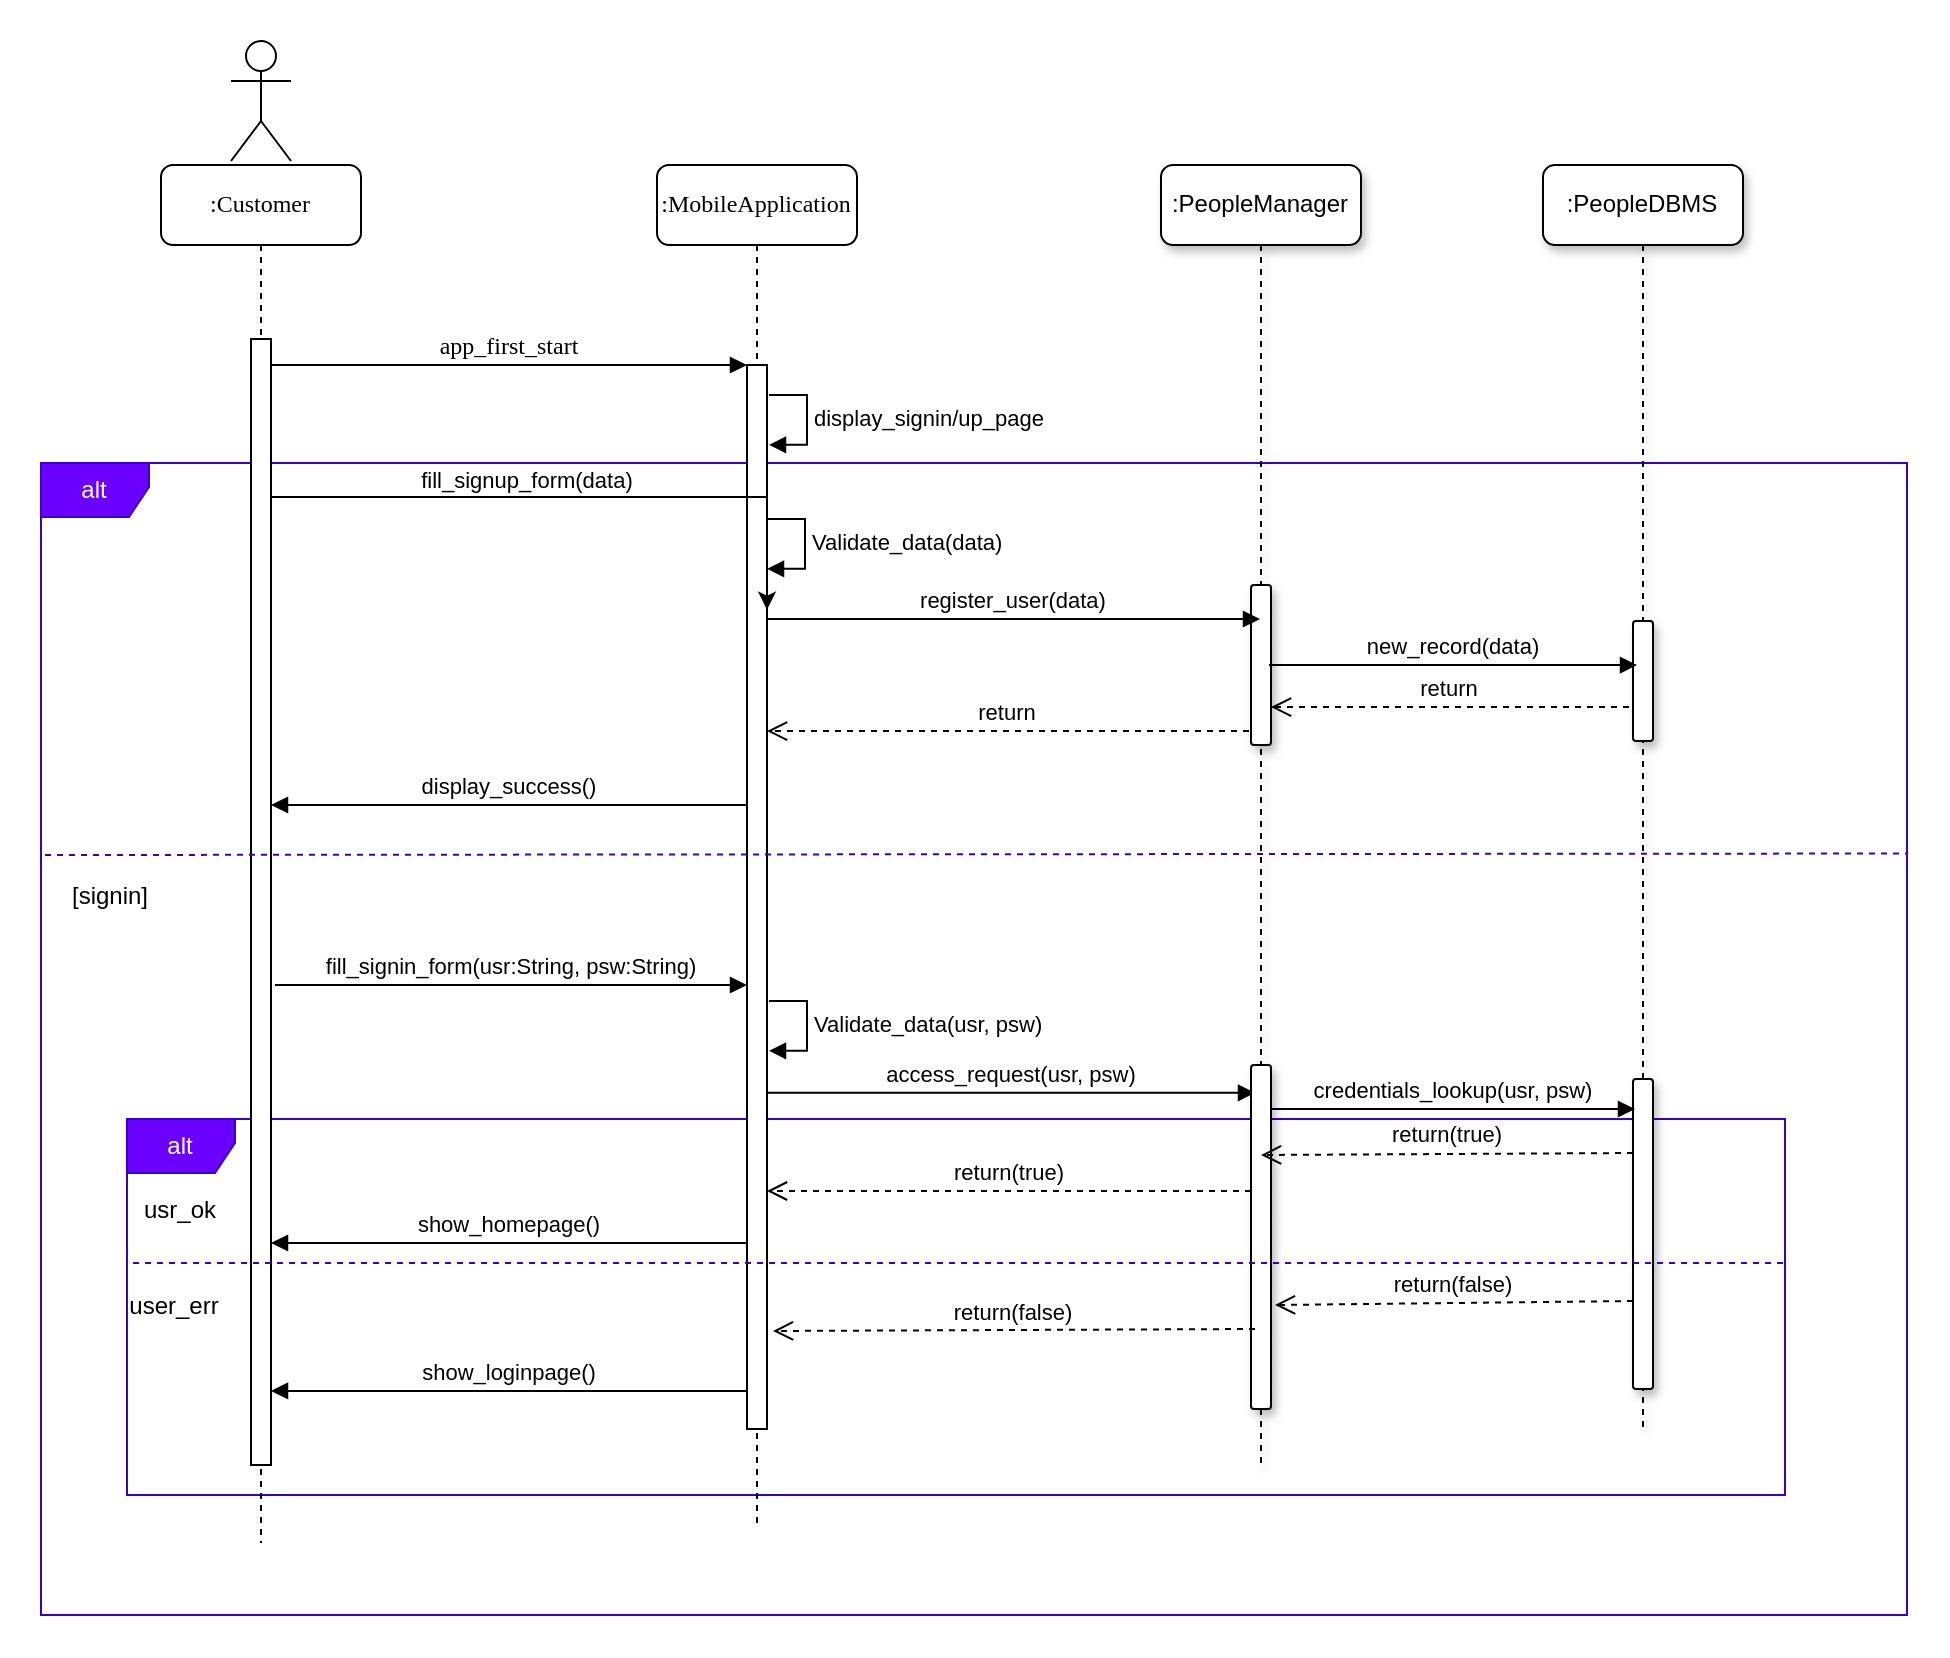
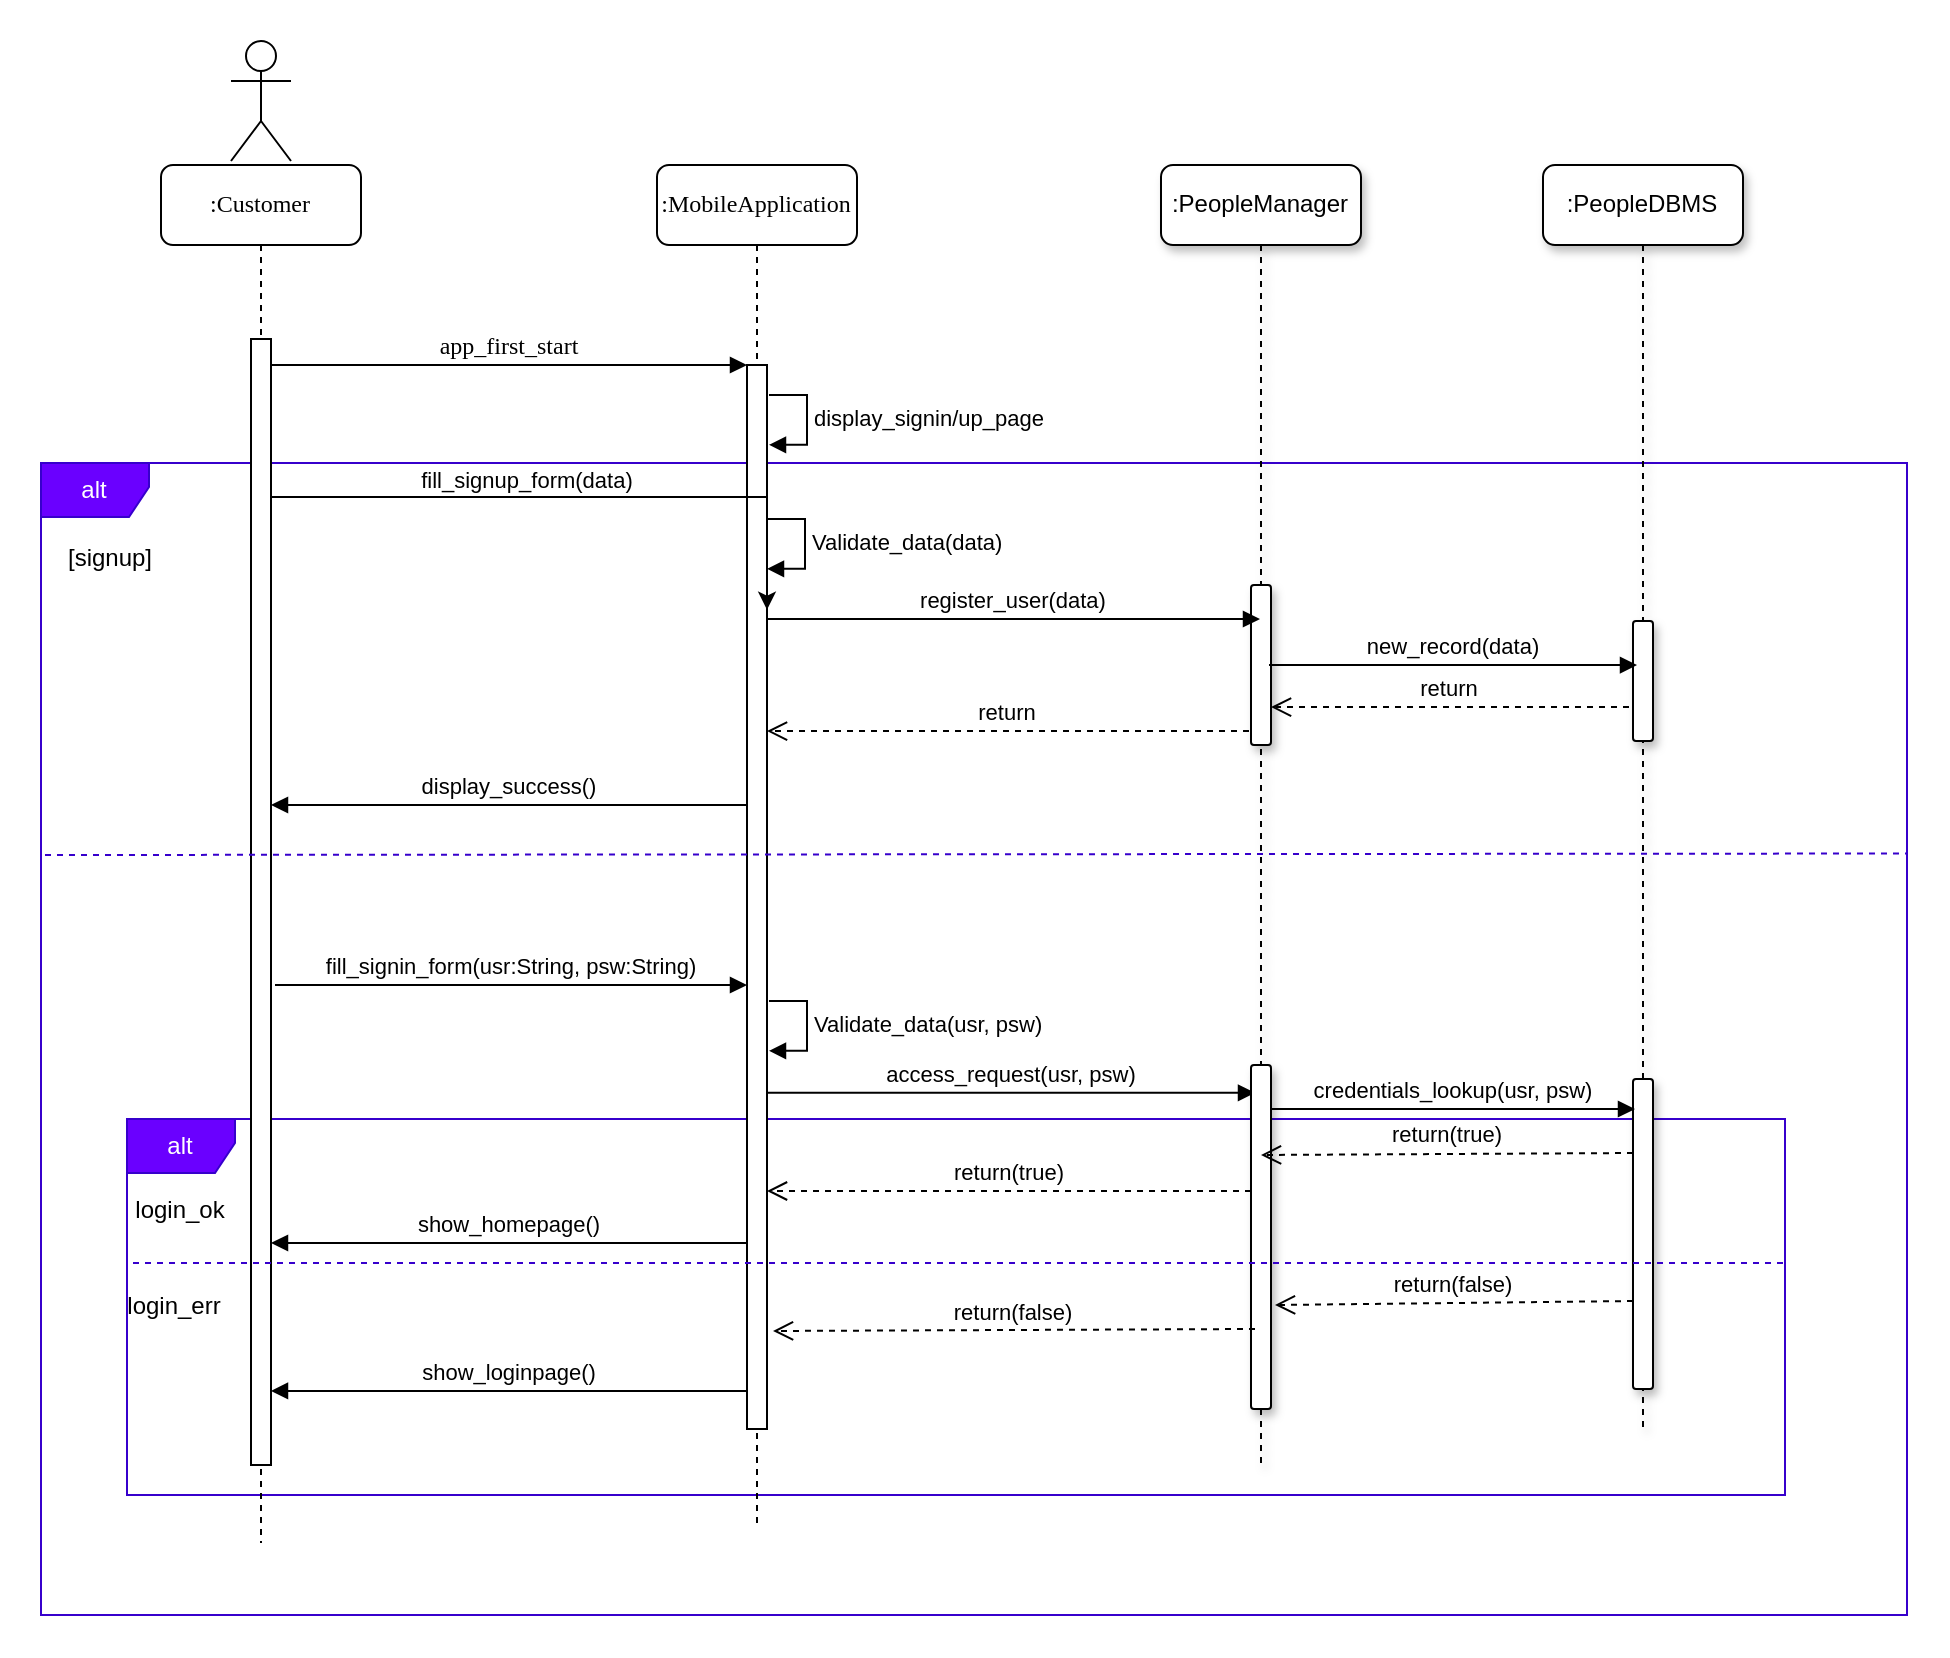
node "[signup]": added
node "[signin]": removed
node "usr_ok": label "usr_ok" -> "login_ok"
node "user_err": label "user_err" -> "login_err"
